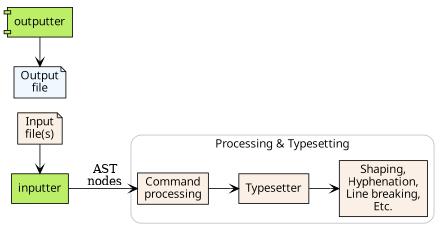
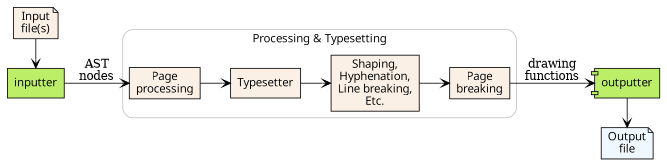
node "Page breaking": added
node "Command processing": label "Command processing" -> "Page processing"
